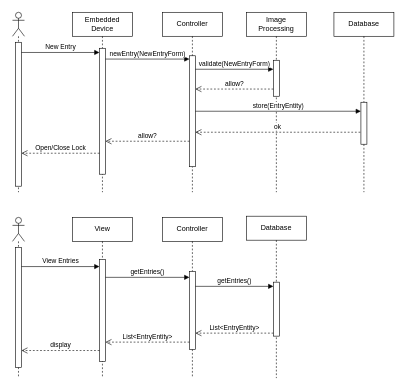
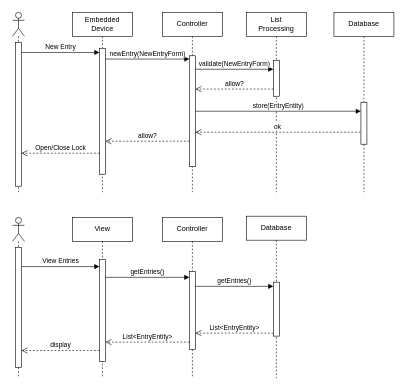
node "Image Processing": label "Image Processing" -> "List Processing"
